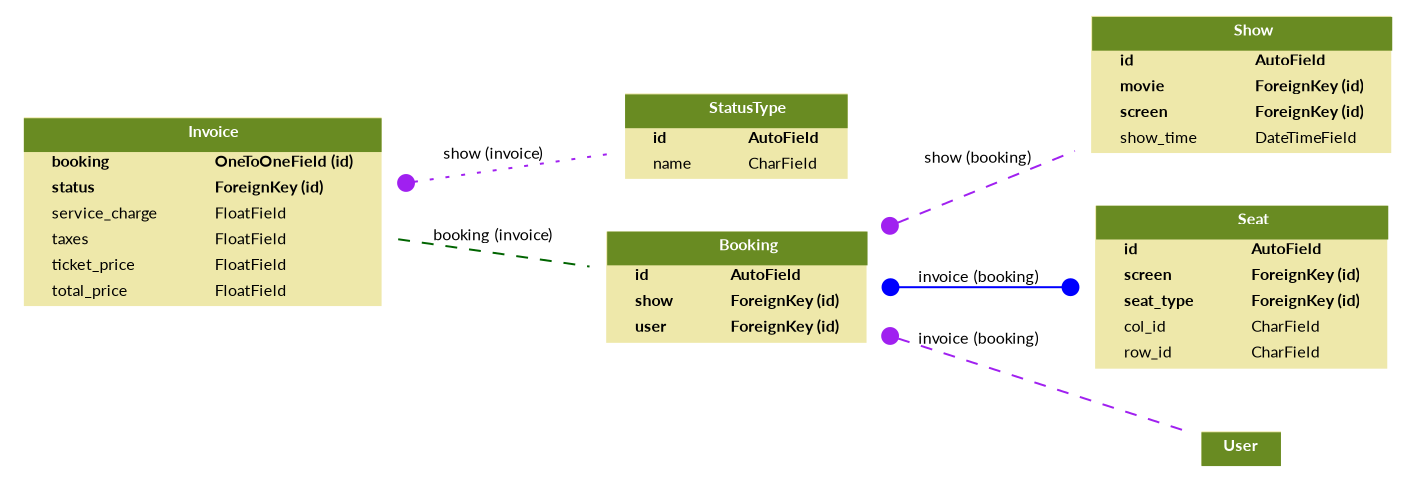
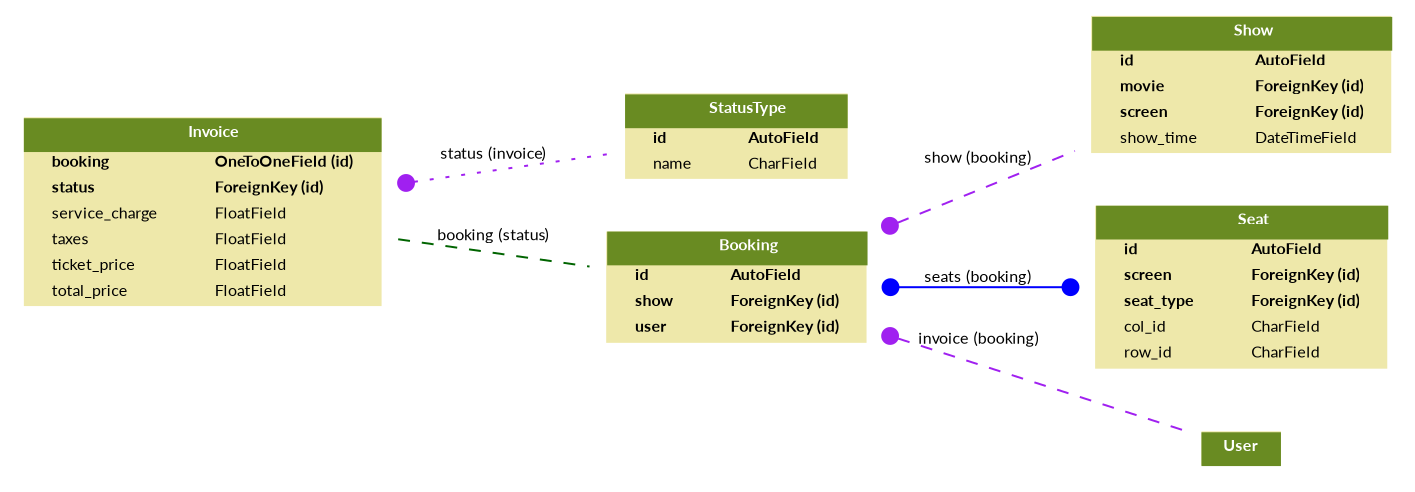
edge "StatusType" -- "Invoice": label "show (invoice)" -> "status (invoice)"
edge "Invoice" -- "Booking": label "booking (invoice)" -> "booking (status)"
edge "Booking" -- "Seat": label "invoice (booking)" -> "seats (booking)"
